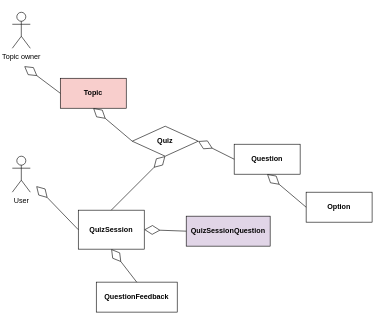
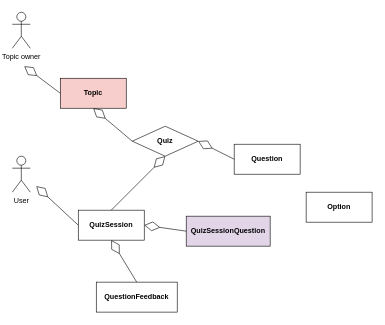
edge "Option" -> "Question": removed
node "QuizSession": size 66x39 -> 66x30
